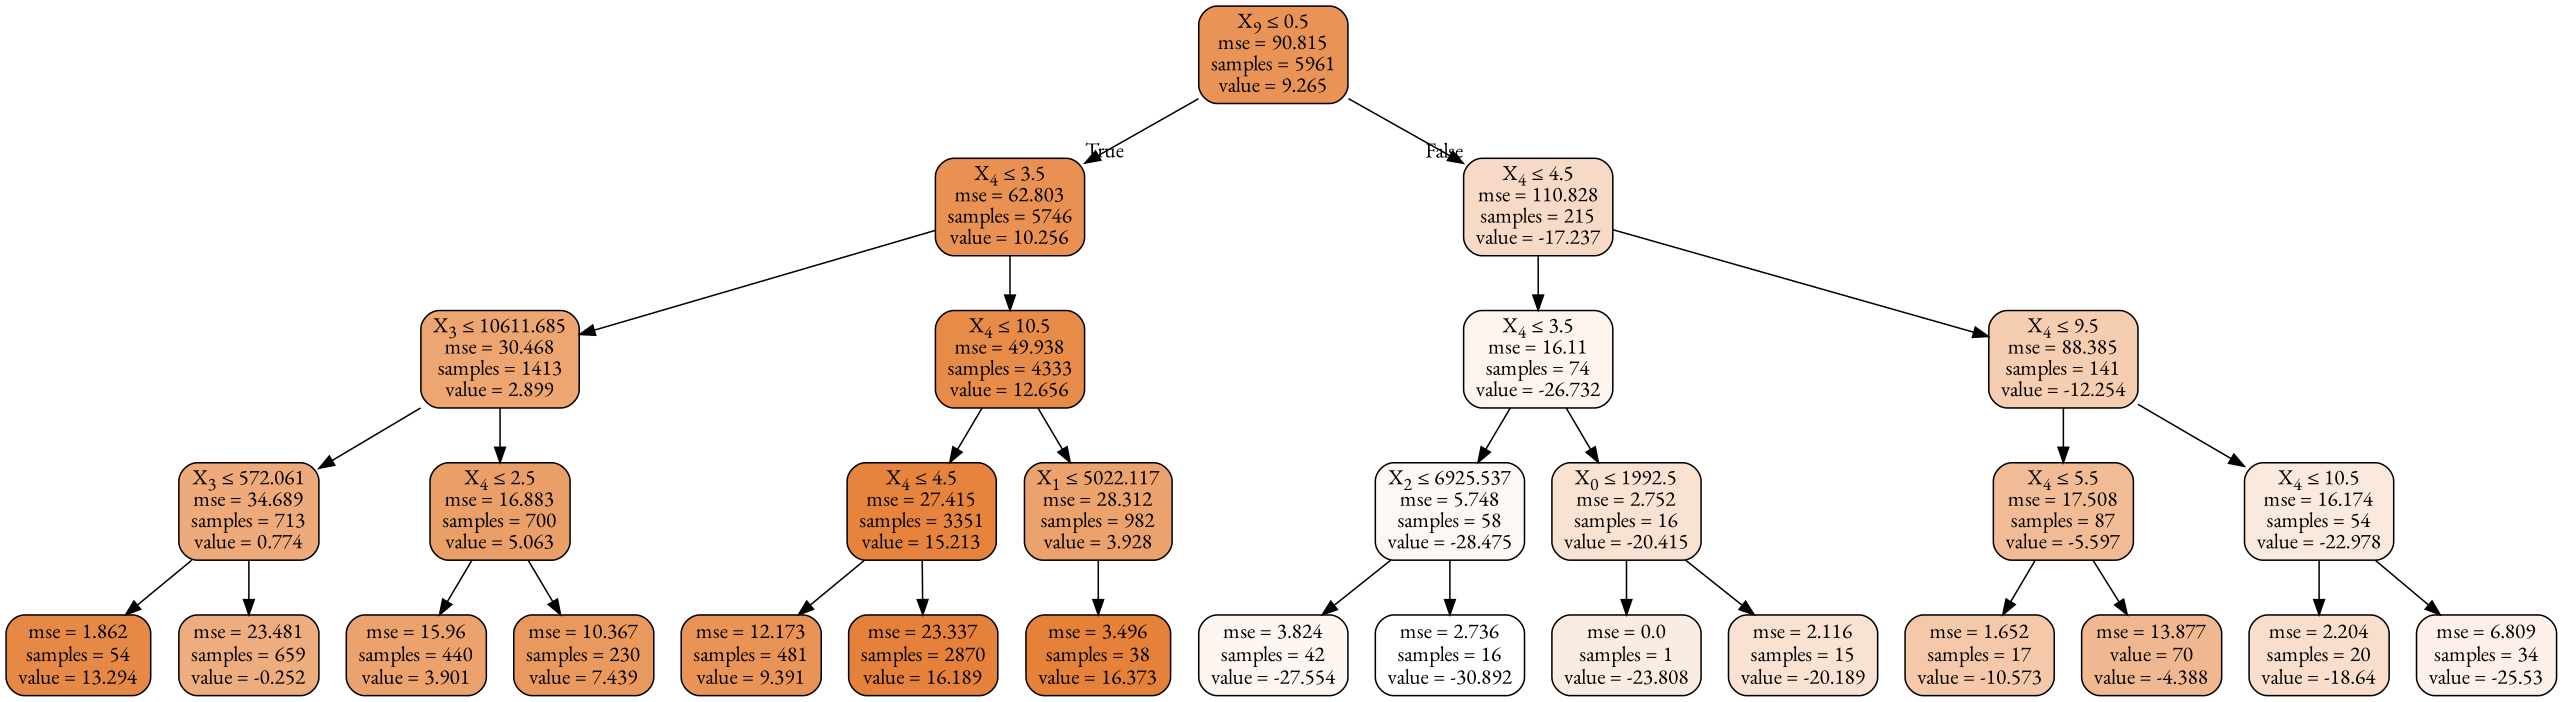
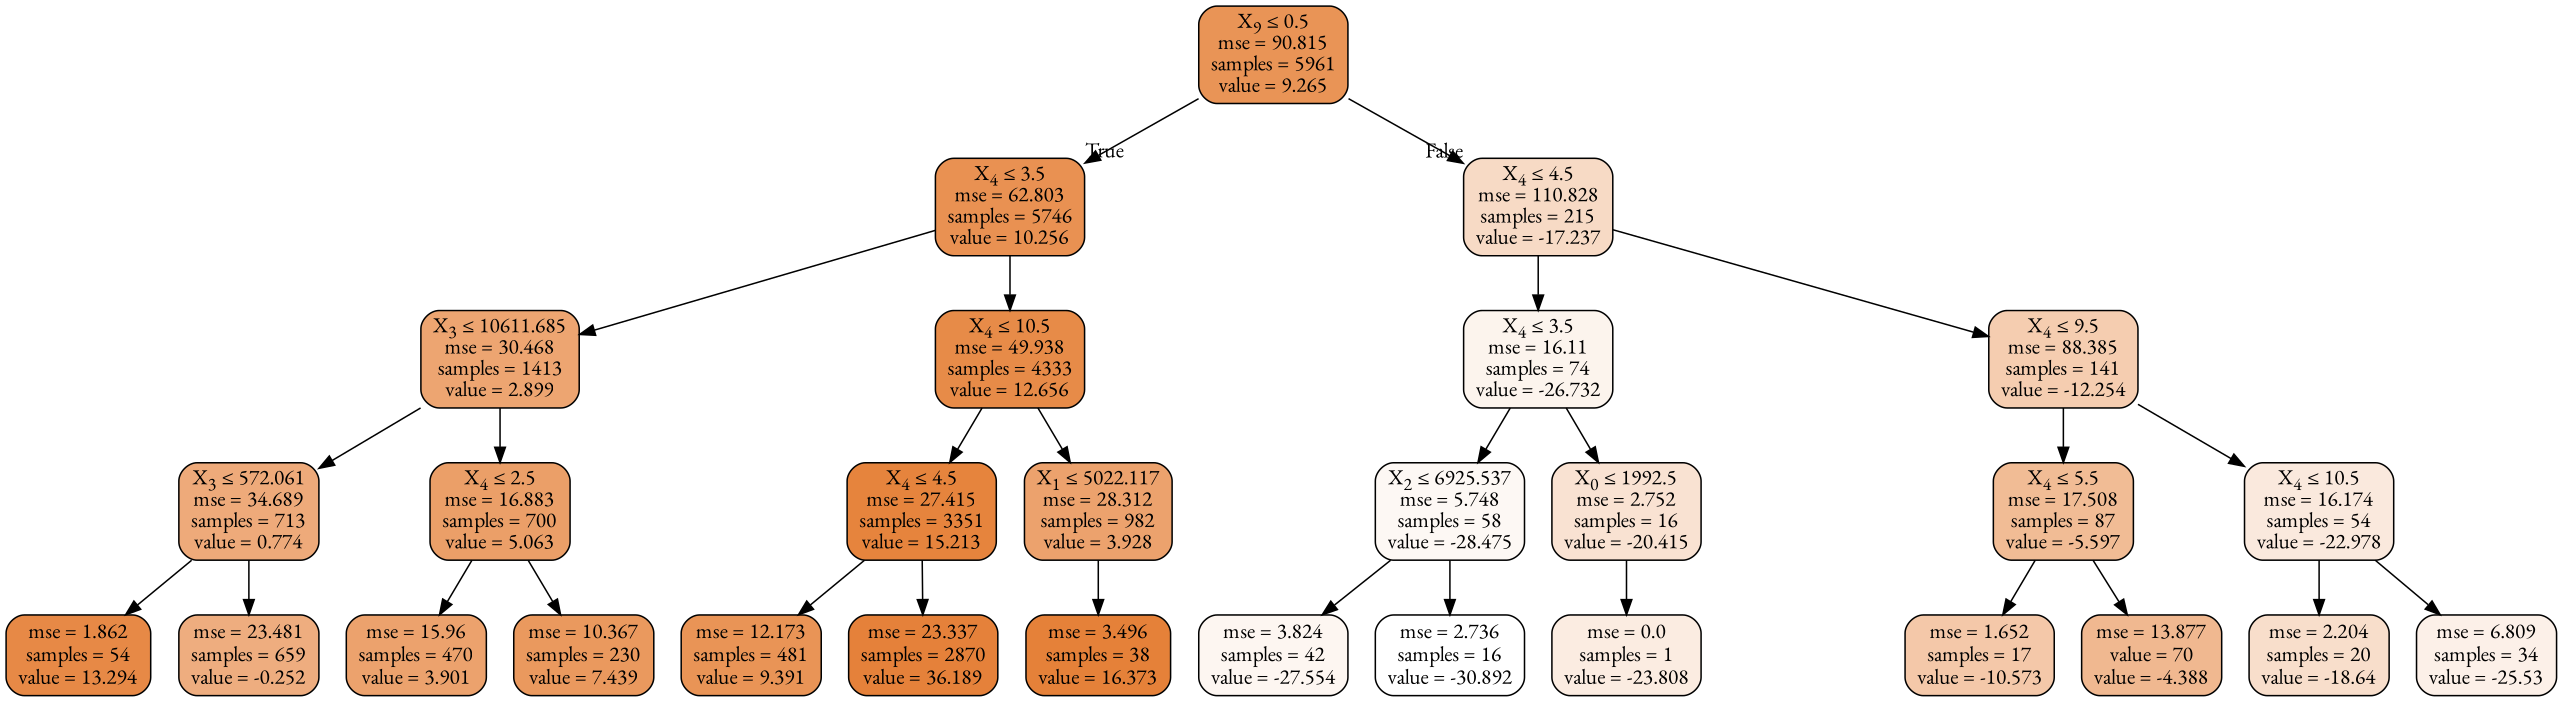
node "mse = 15.96": text "samples = 440" -> "samples = 470"
node "mse = 2.116": removed
node "mse = 23.337": text "value = 16.189" -> "value = 36.189"
